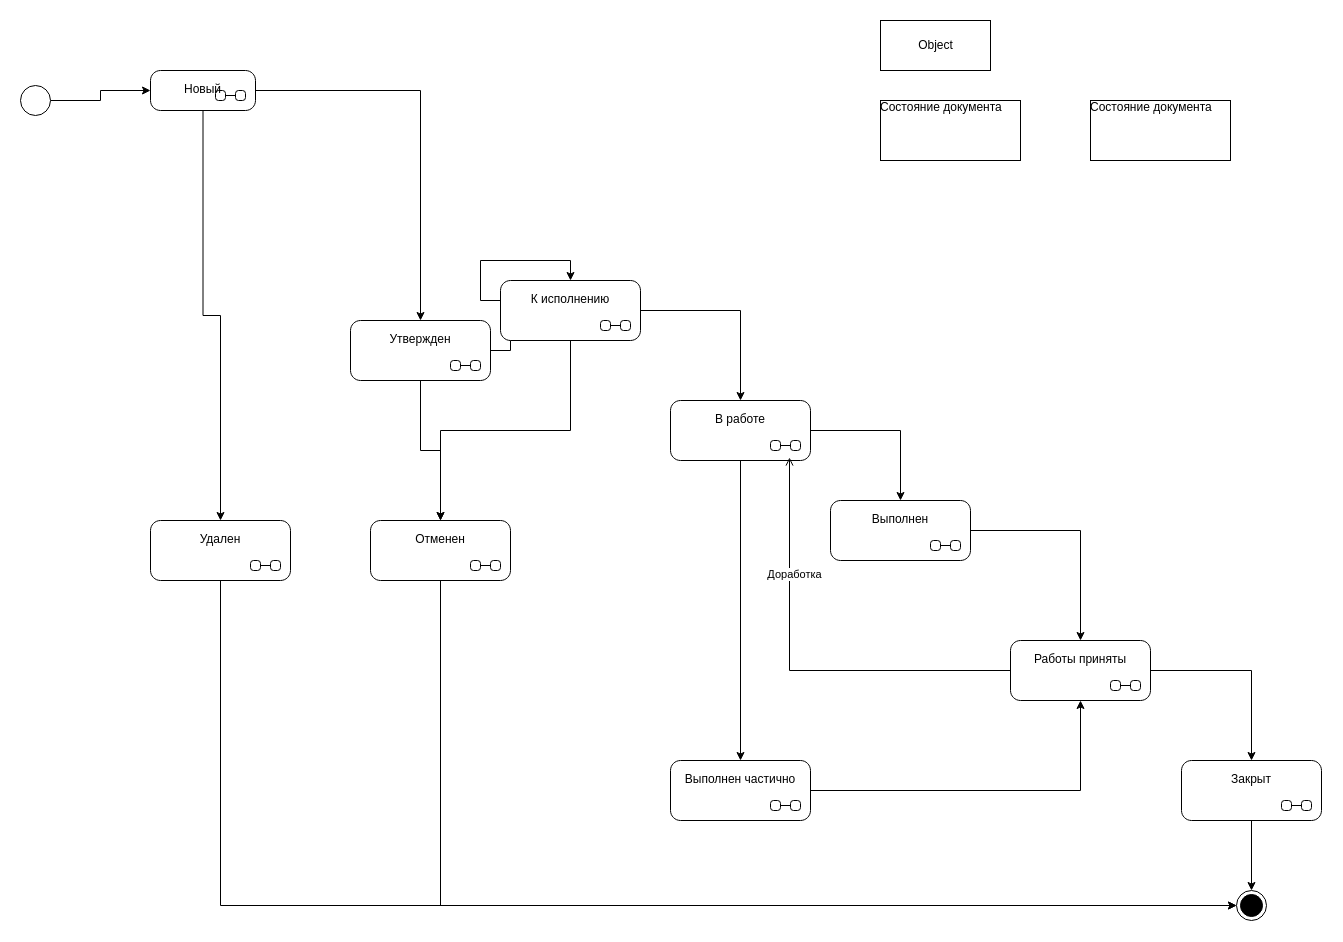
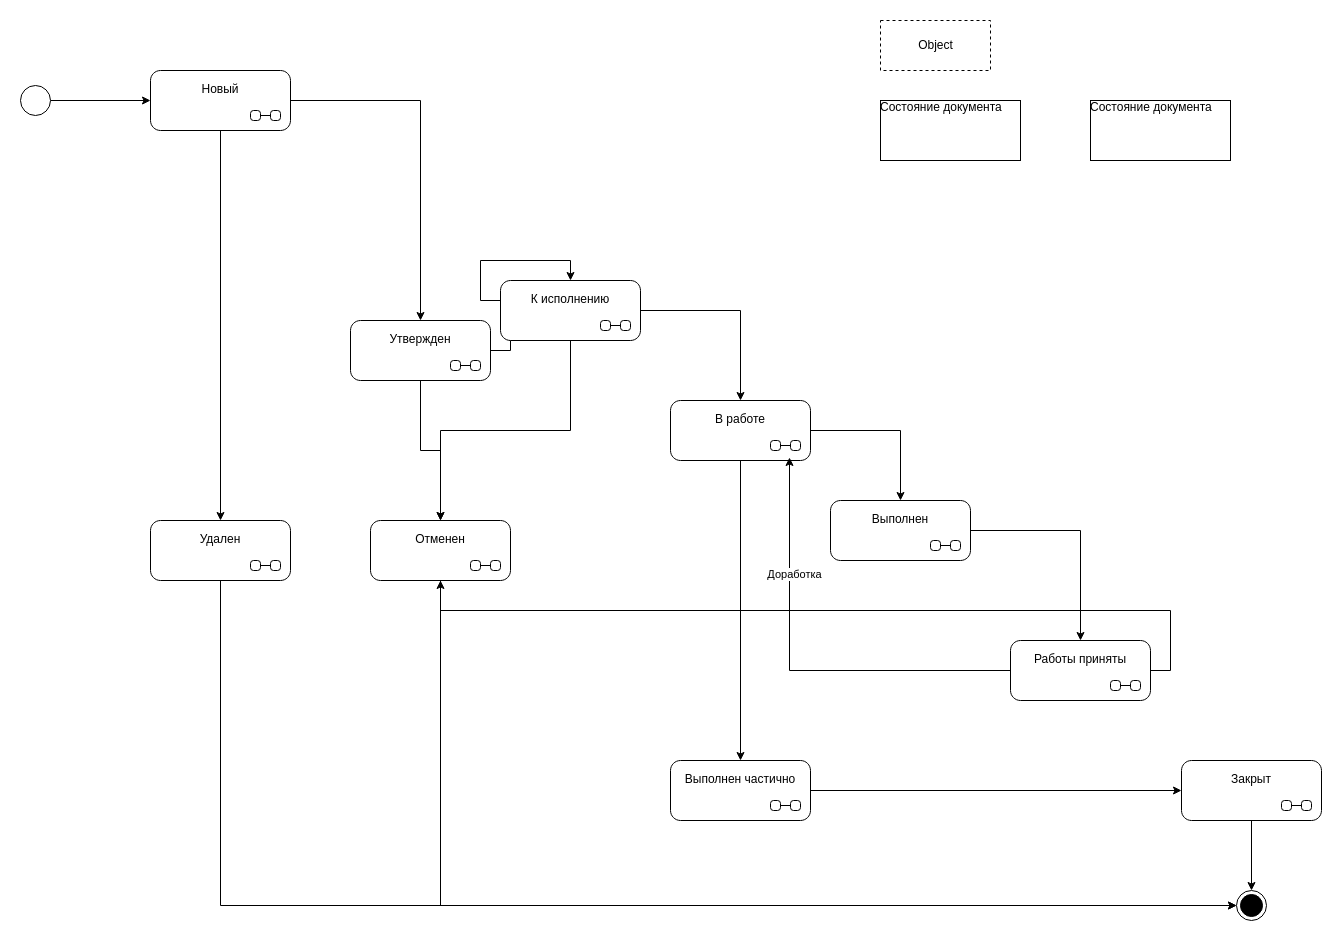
node "Object": style solid -> dashed
node "Новый": size 105x40 -> 140x60
edge "Работы приняты" -> "В работе": arrowhead open -> classic
edge "Работы приняты" -> "Закрыт": now "Работы приняты" -> "Отменен"
edge "Выполнен частично" -> "Работы приняты": now "Выполнен частично" -> "Закрыт"
